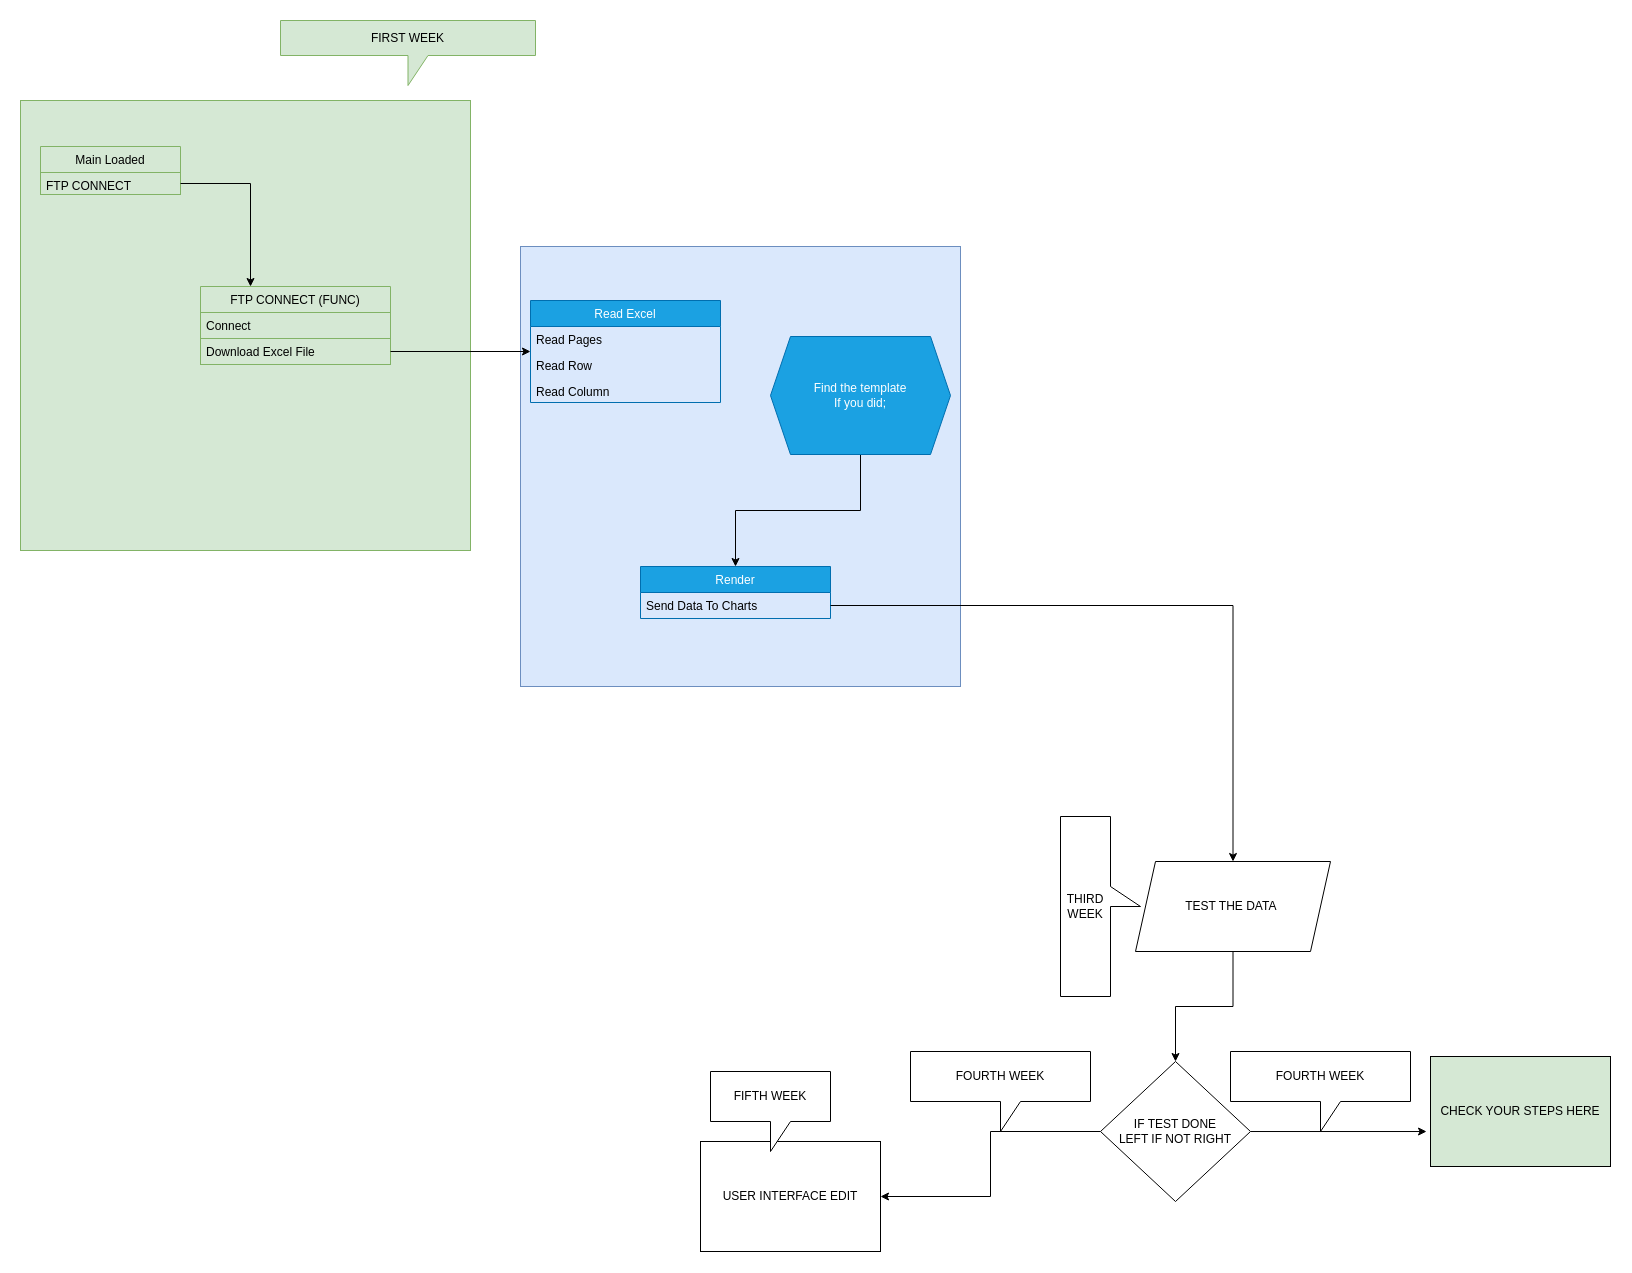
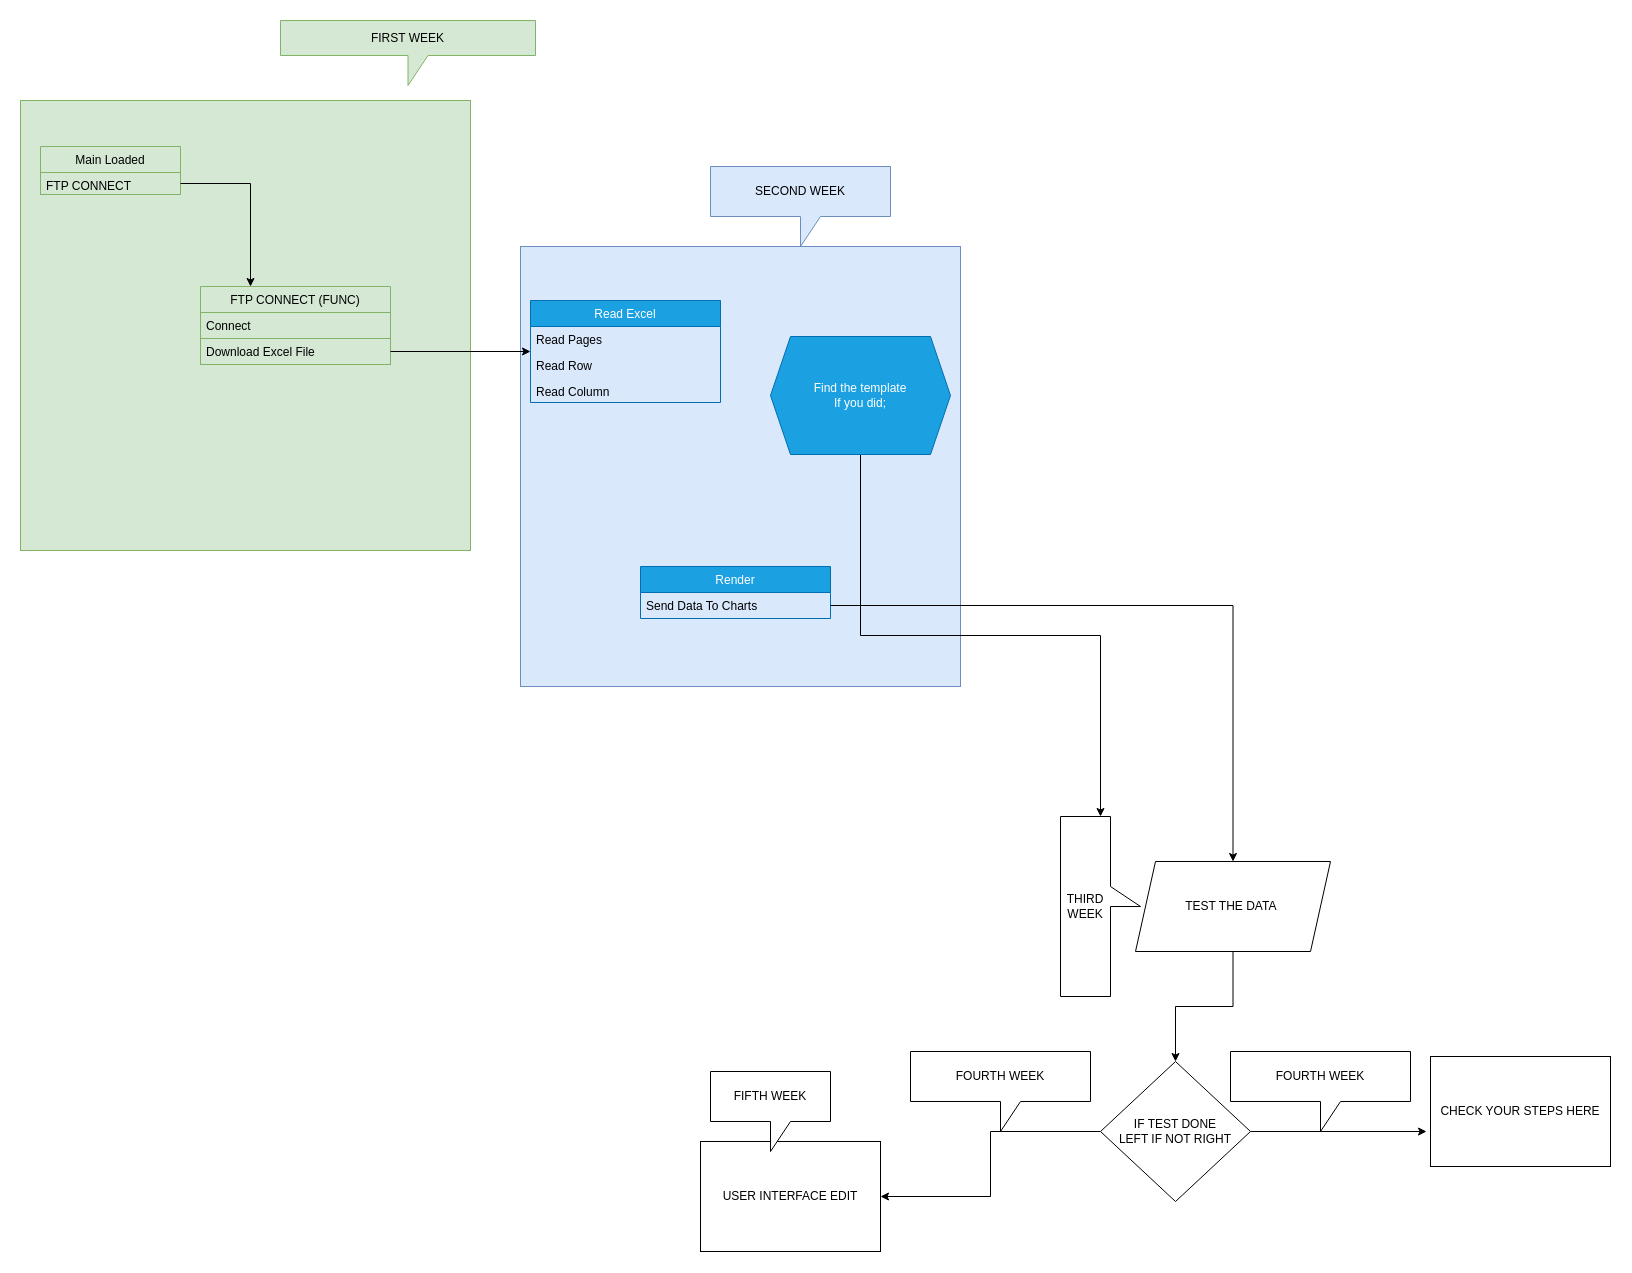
node "SECOND WEEK": added
edge "Find the template If you did;" -> "Render": now "Find the template If you did;" -> "THIRD WEEK"
node "CHECK YOUR STEPS HERE": fillcolor #d5e8d4 -> #ffffff
